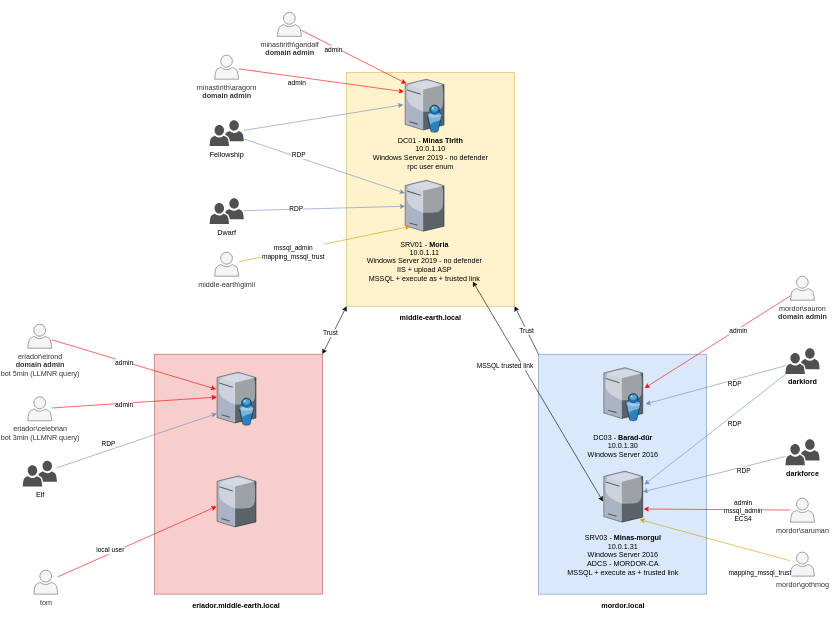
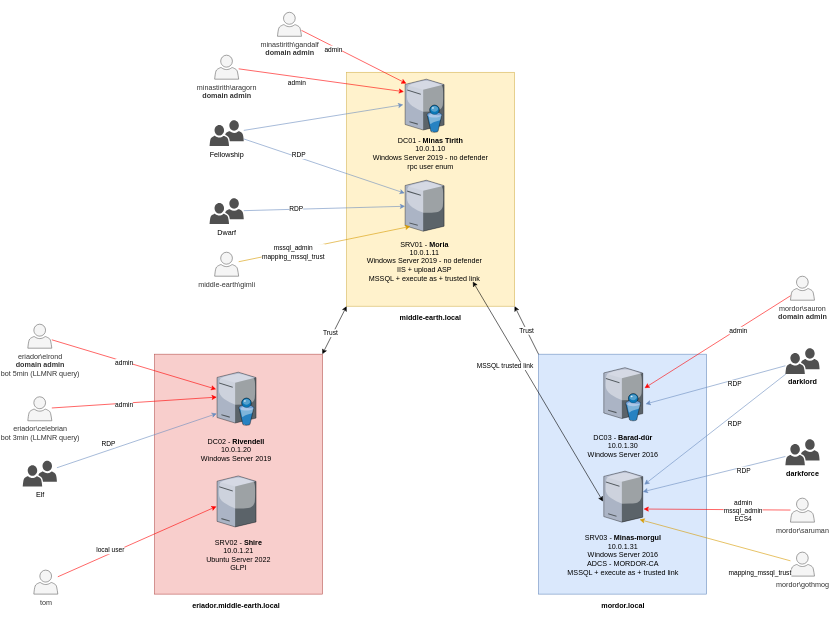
node "DC02 - Rivendell 10.0.1.20 Windows Server 2019": added
node "SRV02 - Shire 10.0.1.21 Ubuntu Server 2022 GLPI": added
